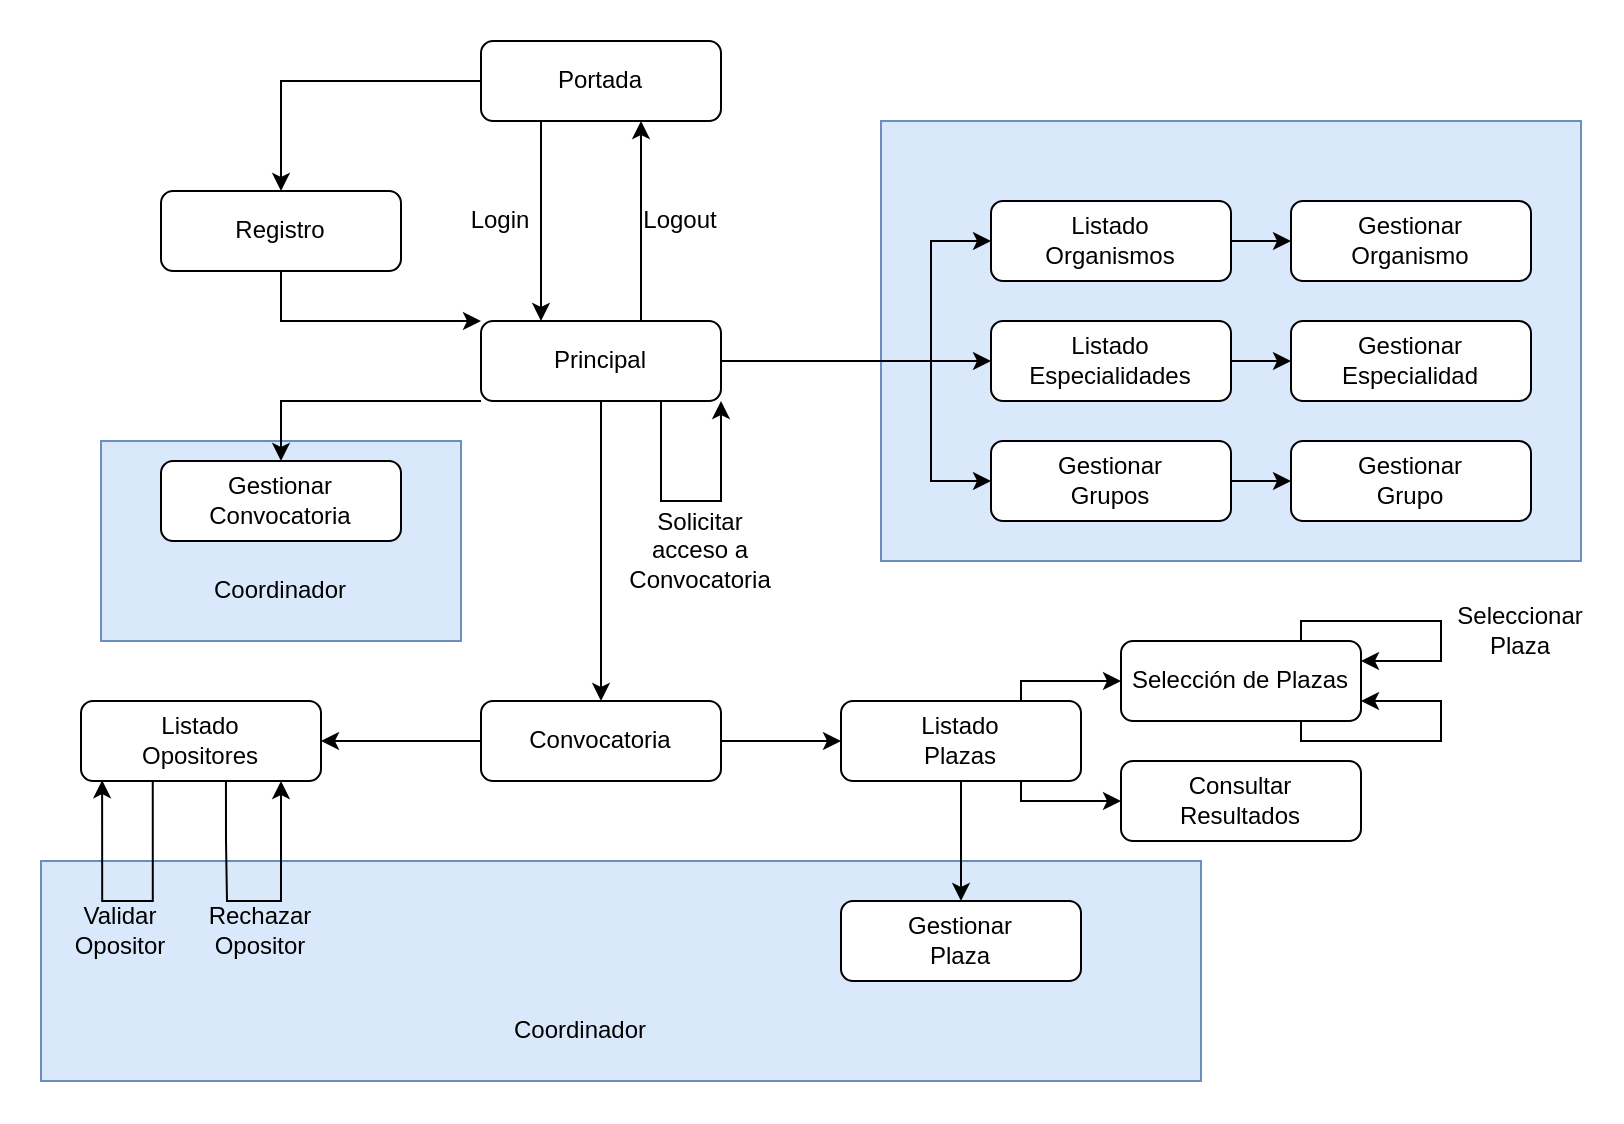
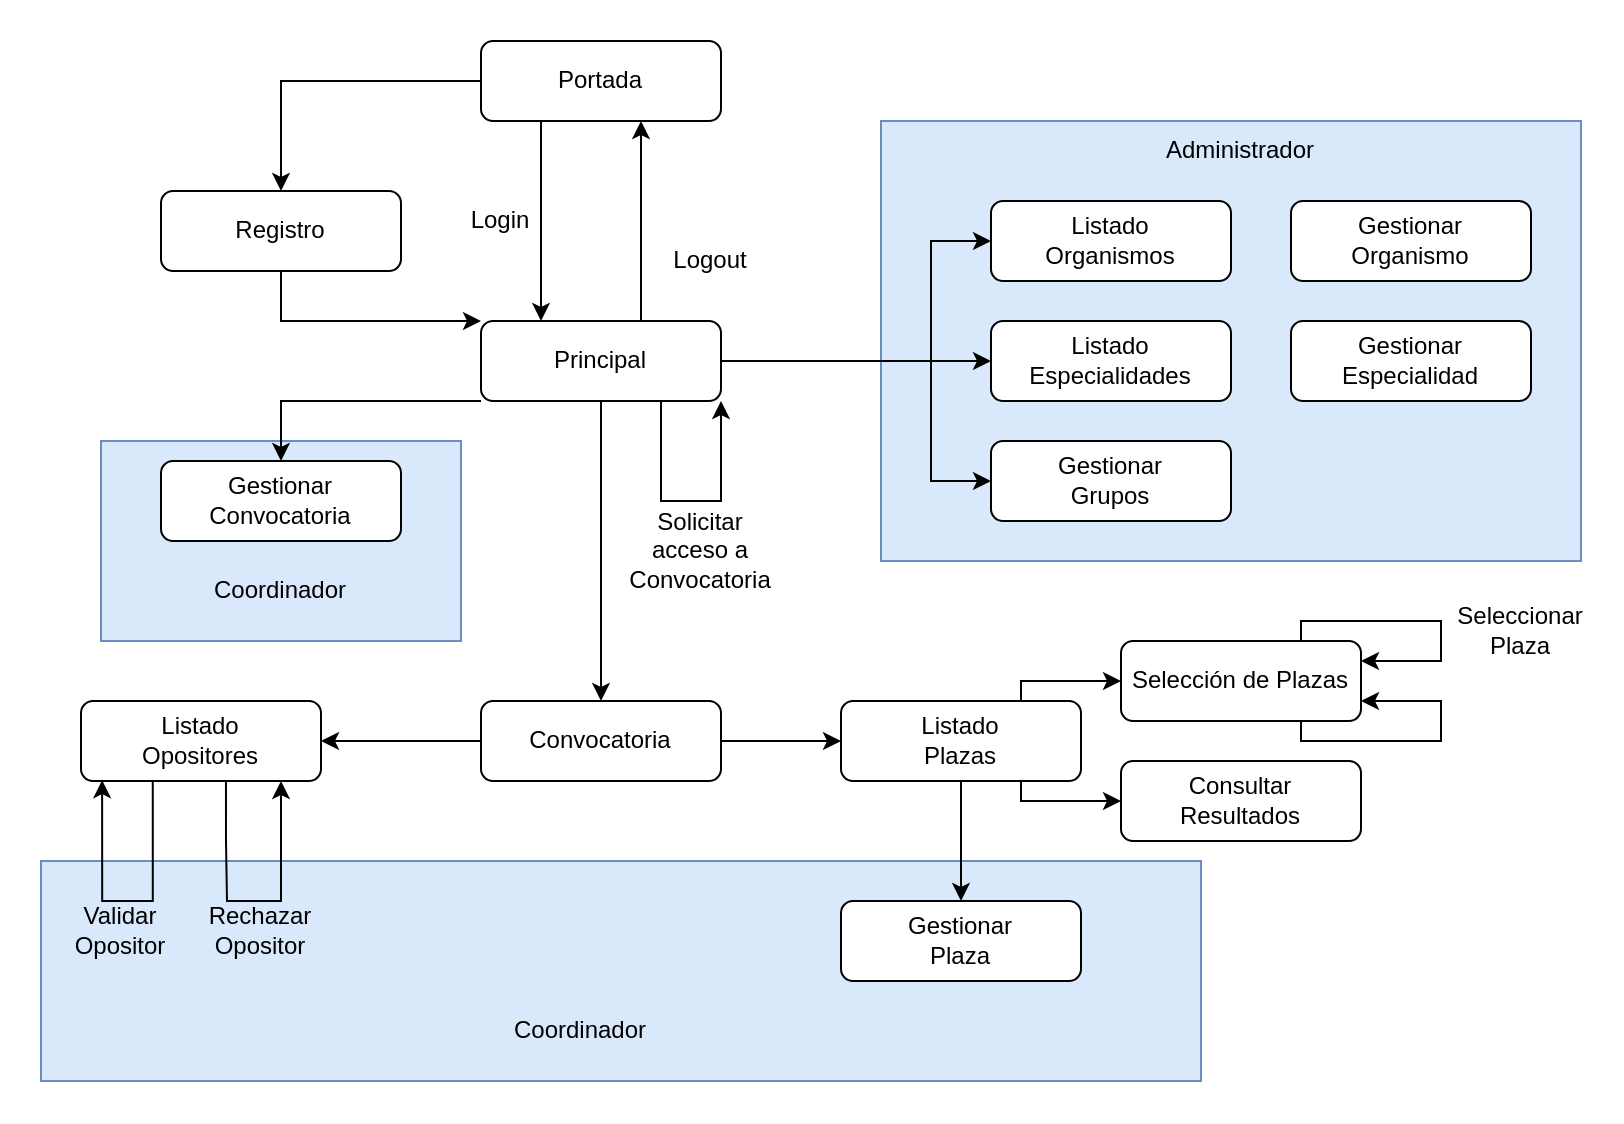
node "Administrador": added
node "Logout": moved (681, 221) -> (711, 261)
edge "Listado Organismos" -> "Gestionar Organismo": removed
edge "Listado Especialidades" -> "Gestionar Especialidad": removed
edge "Gestionar Grupos" -> "Gestionar Grupo": removed
node "Gestionar Grupo": removed
